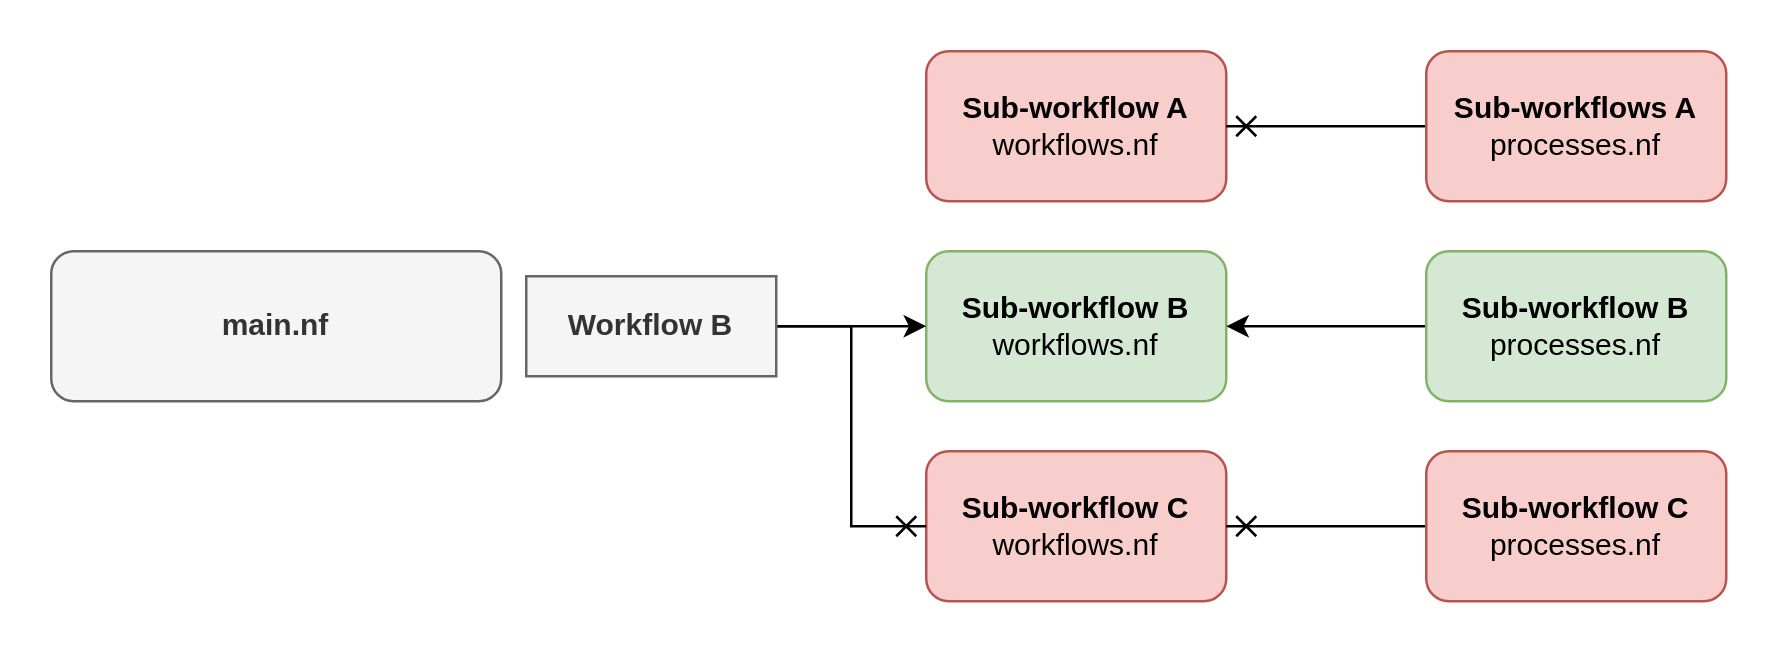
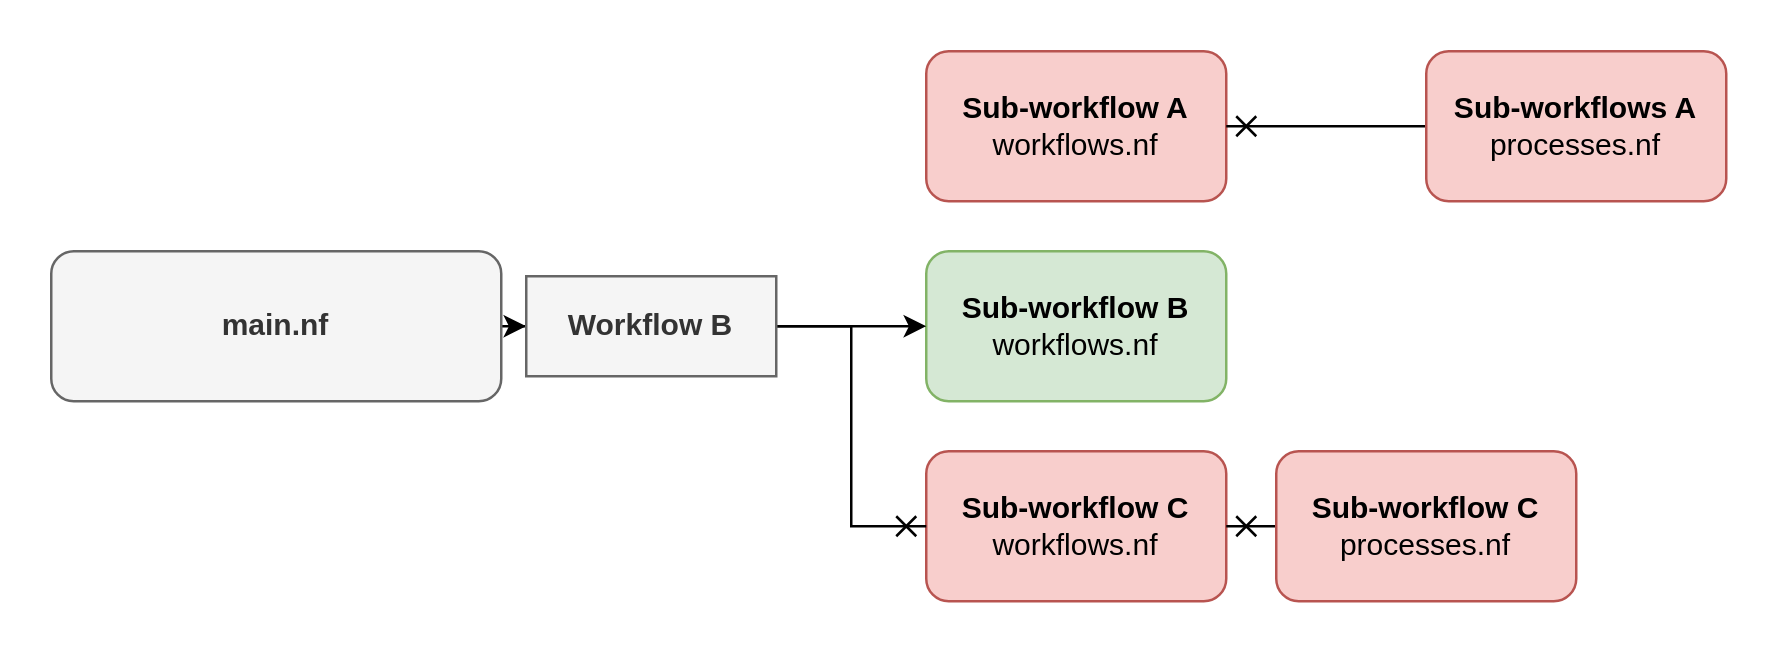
edge "main.nf" -> "Workflow B": added
edge "Sub-workflow B processes.nf" -> "Sub-workflow B workflows.nf": removed
node "Sub-workflow B processes.nf": removed
node "Sub-workflow C processes.nf": moved (1576, 526) -> (1426, 526)
